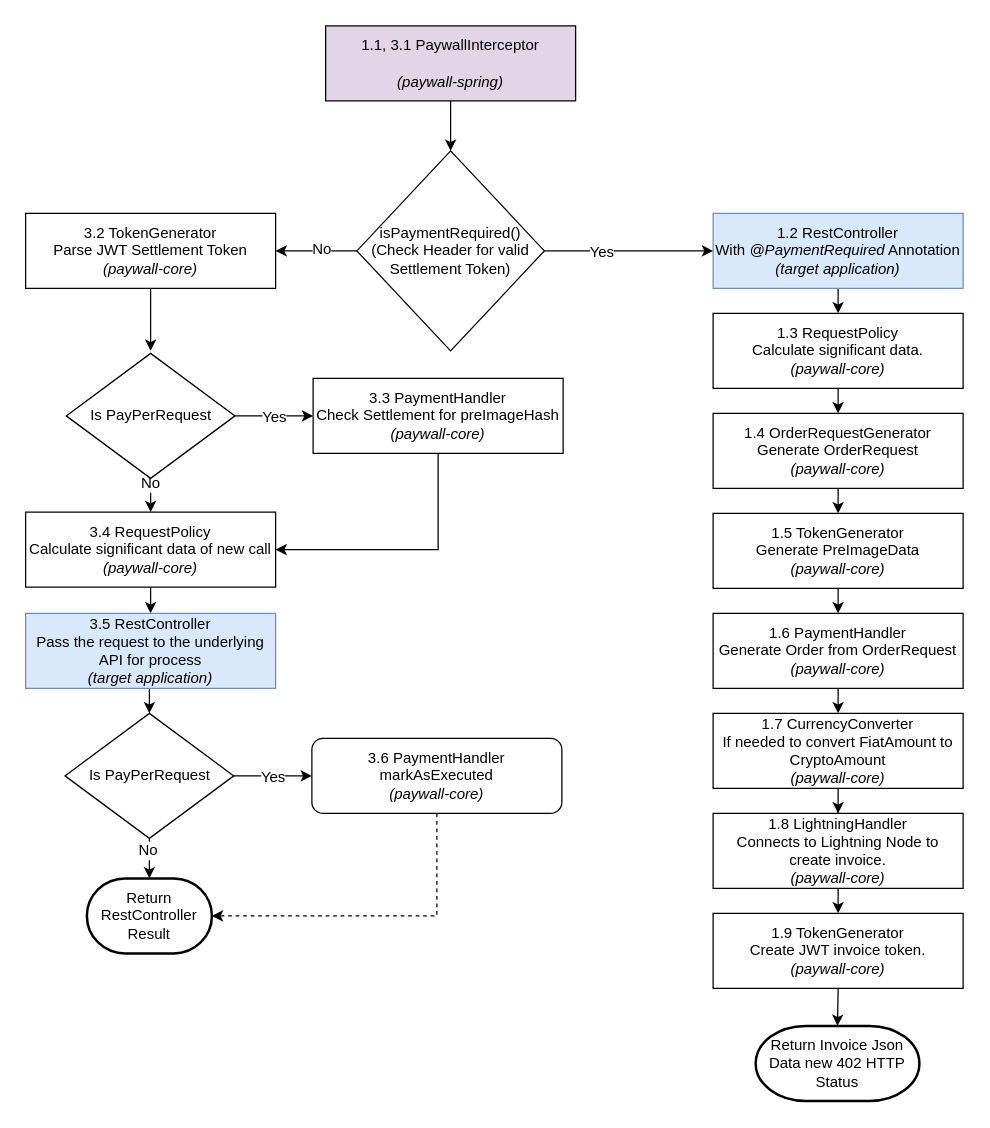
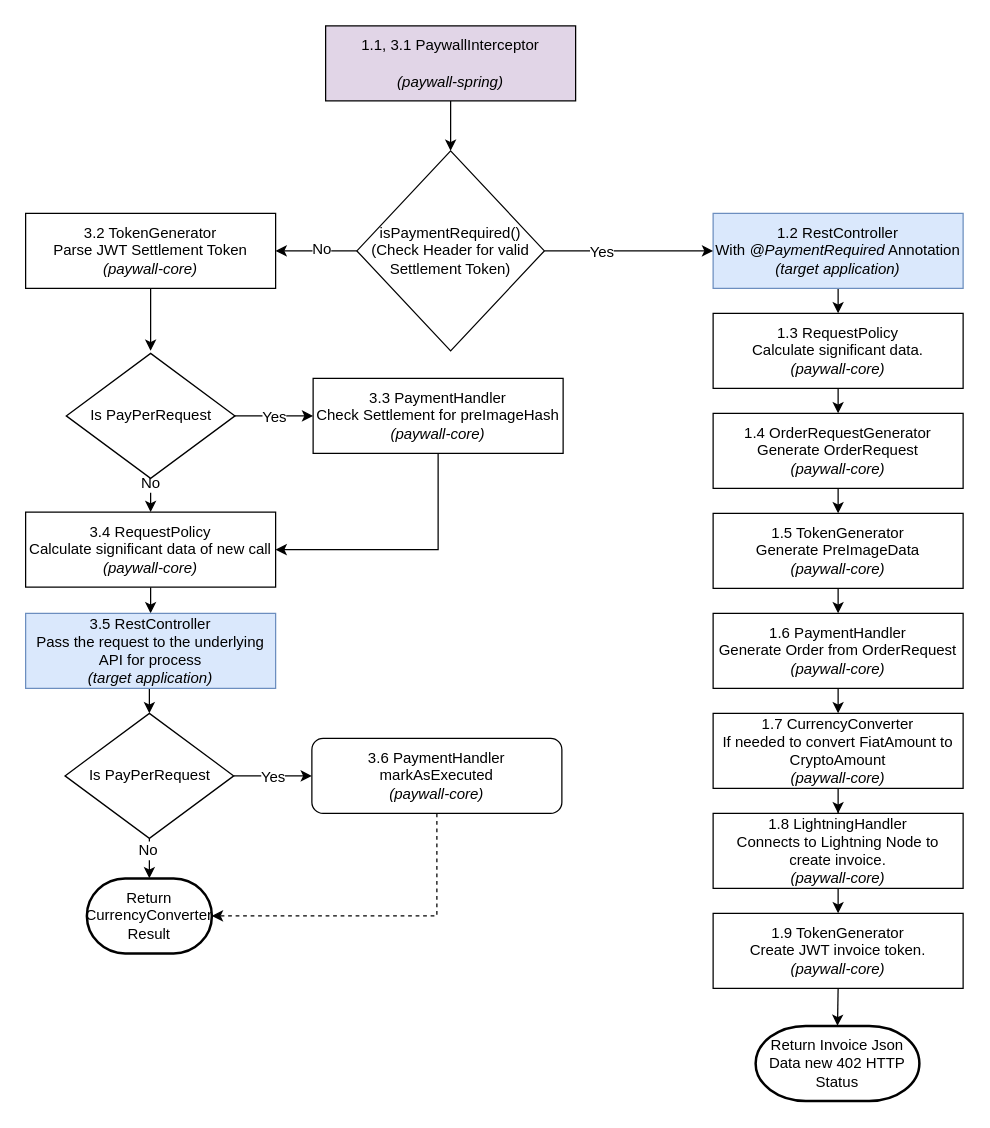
node "Return RestController Result": label "Return RestController Result" -> "Return CurrencyConverter Result"
